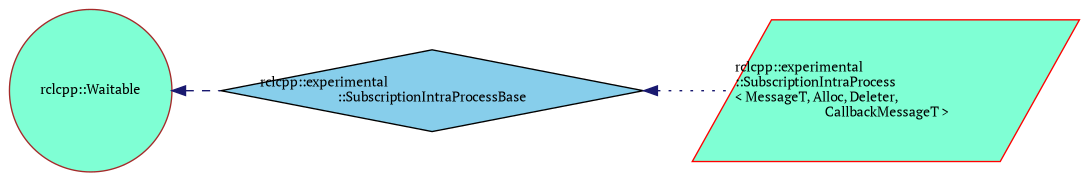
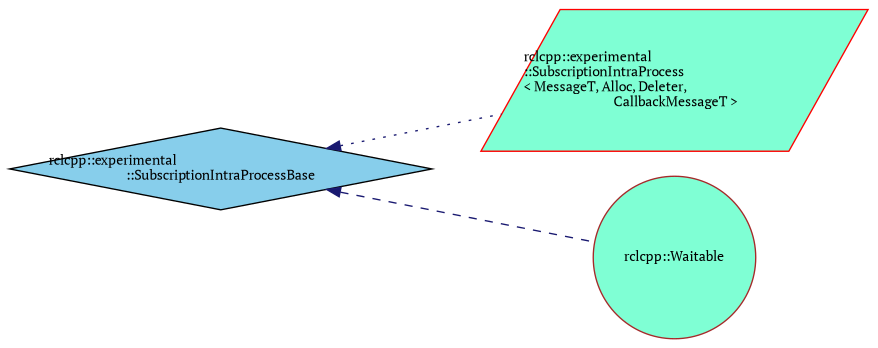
edge "rclcpp::experimental ::SubscriptionIntraProcessBase" -> "rclcpp::Waitable": reversed
